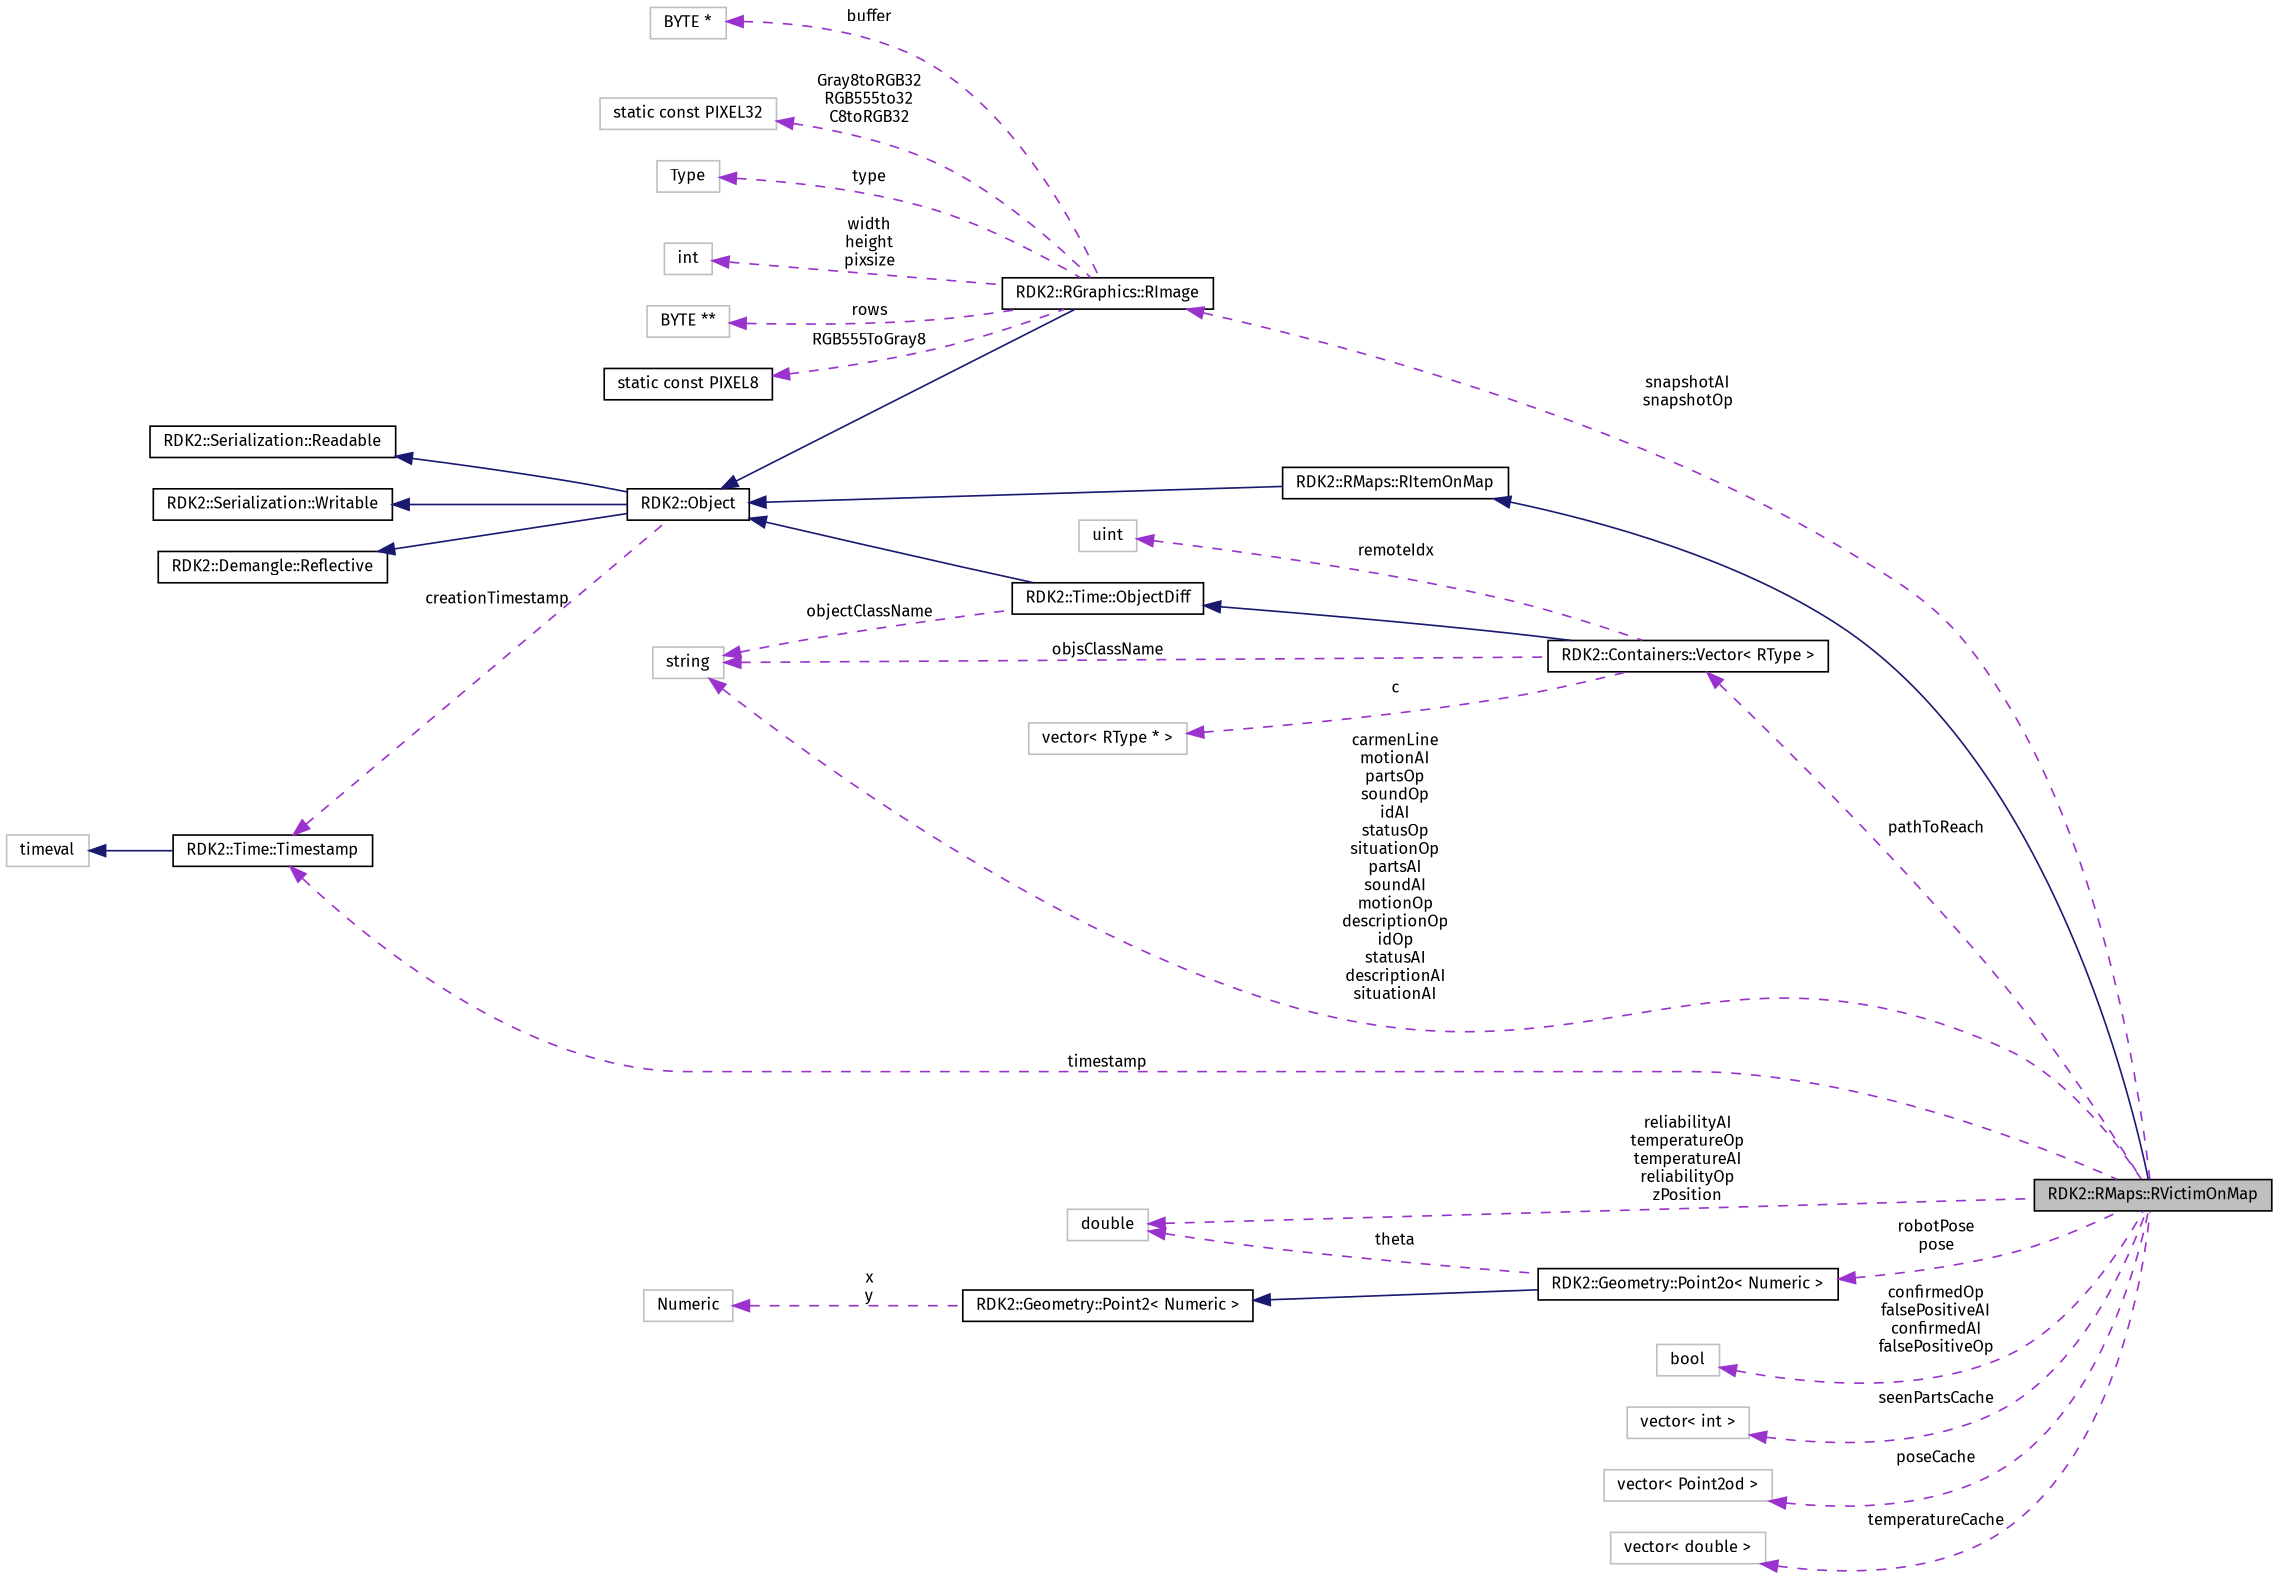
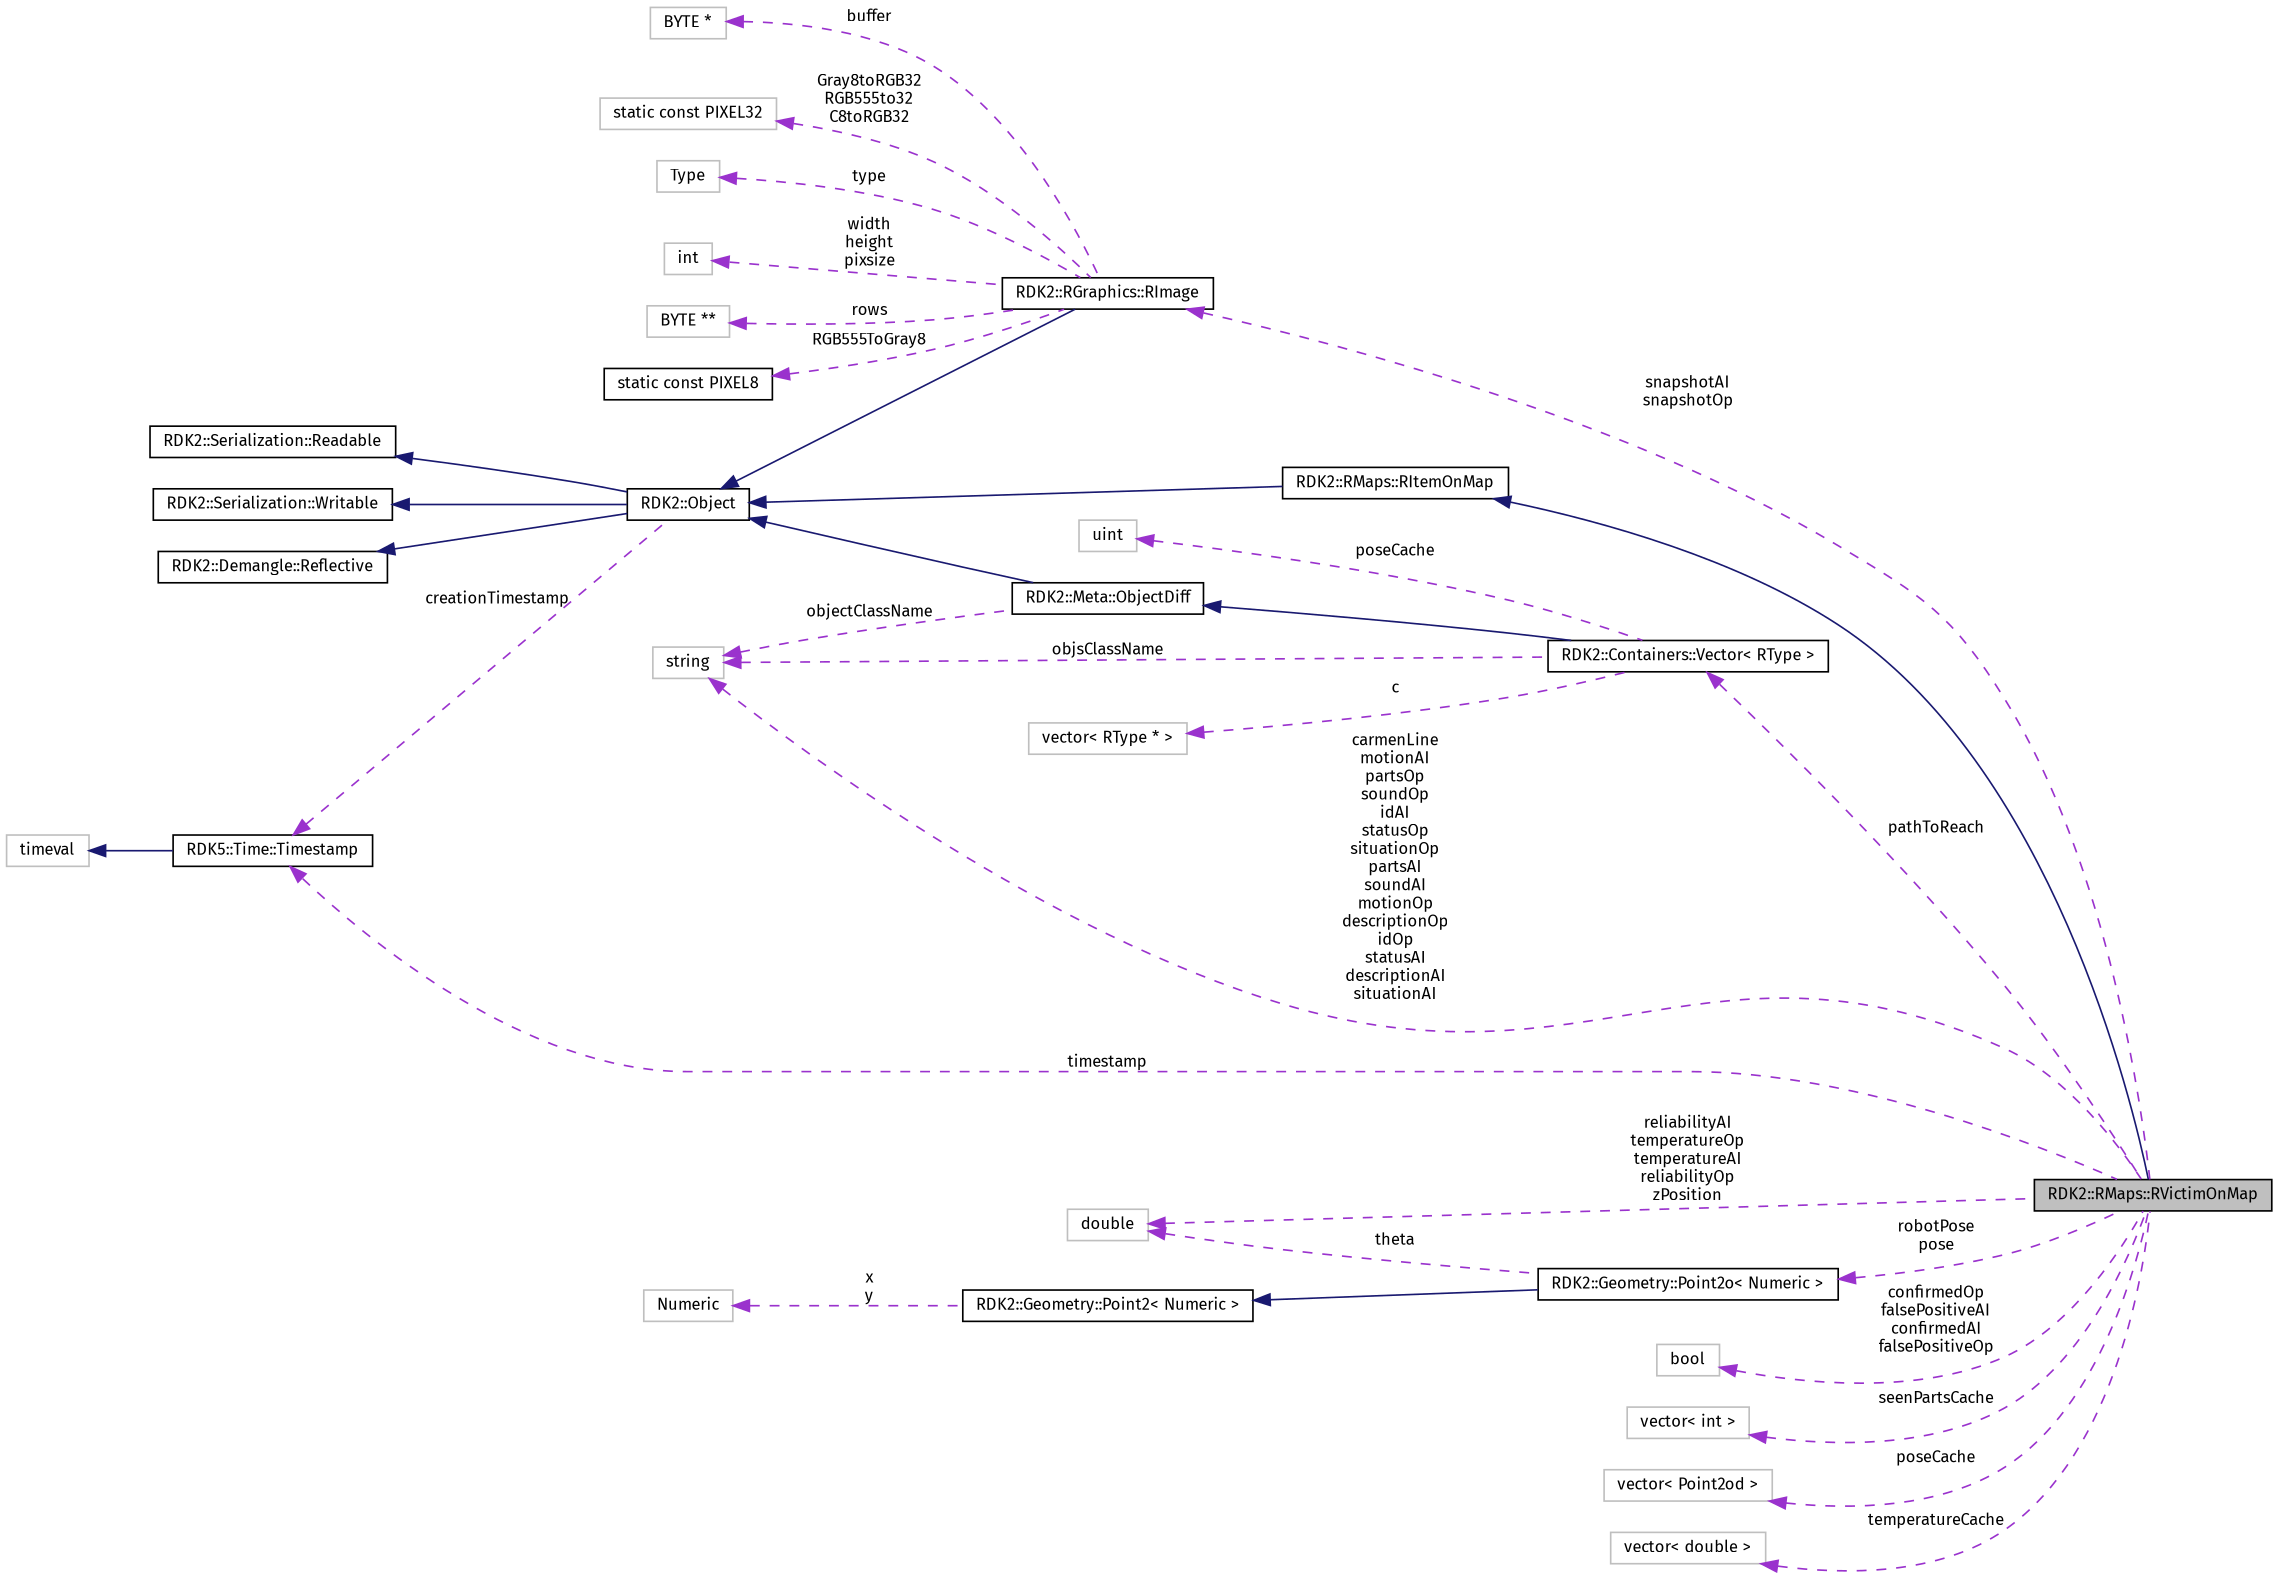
edge "RDK2::Containers::Vector< RType >" -> "uint": label "remoteIdx" -> "poseCache"
node "RDK2::Time::ObjectDiff": label "RDK2::Time::ObjectDiff" -> "RDK2::Meta::ObjectDiff"
node "RDK2::Time::Timestamp": label "RDK2::Time::Timestamp" -> "RDK5::Time::Timestamp"
